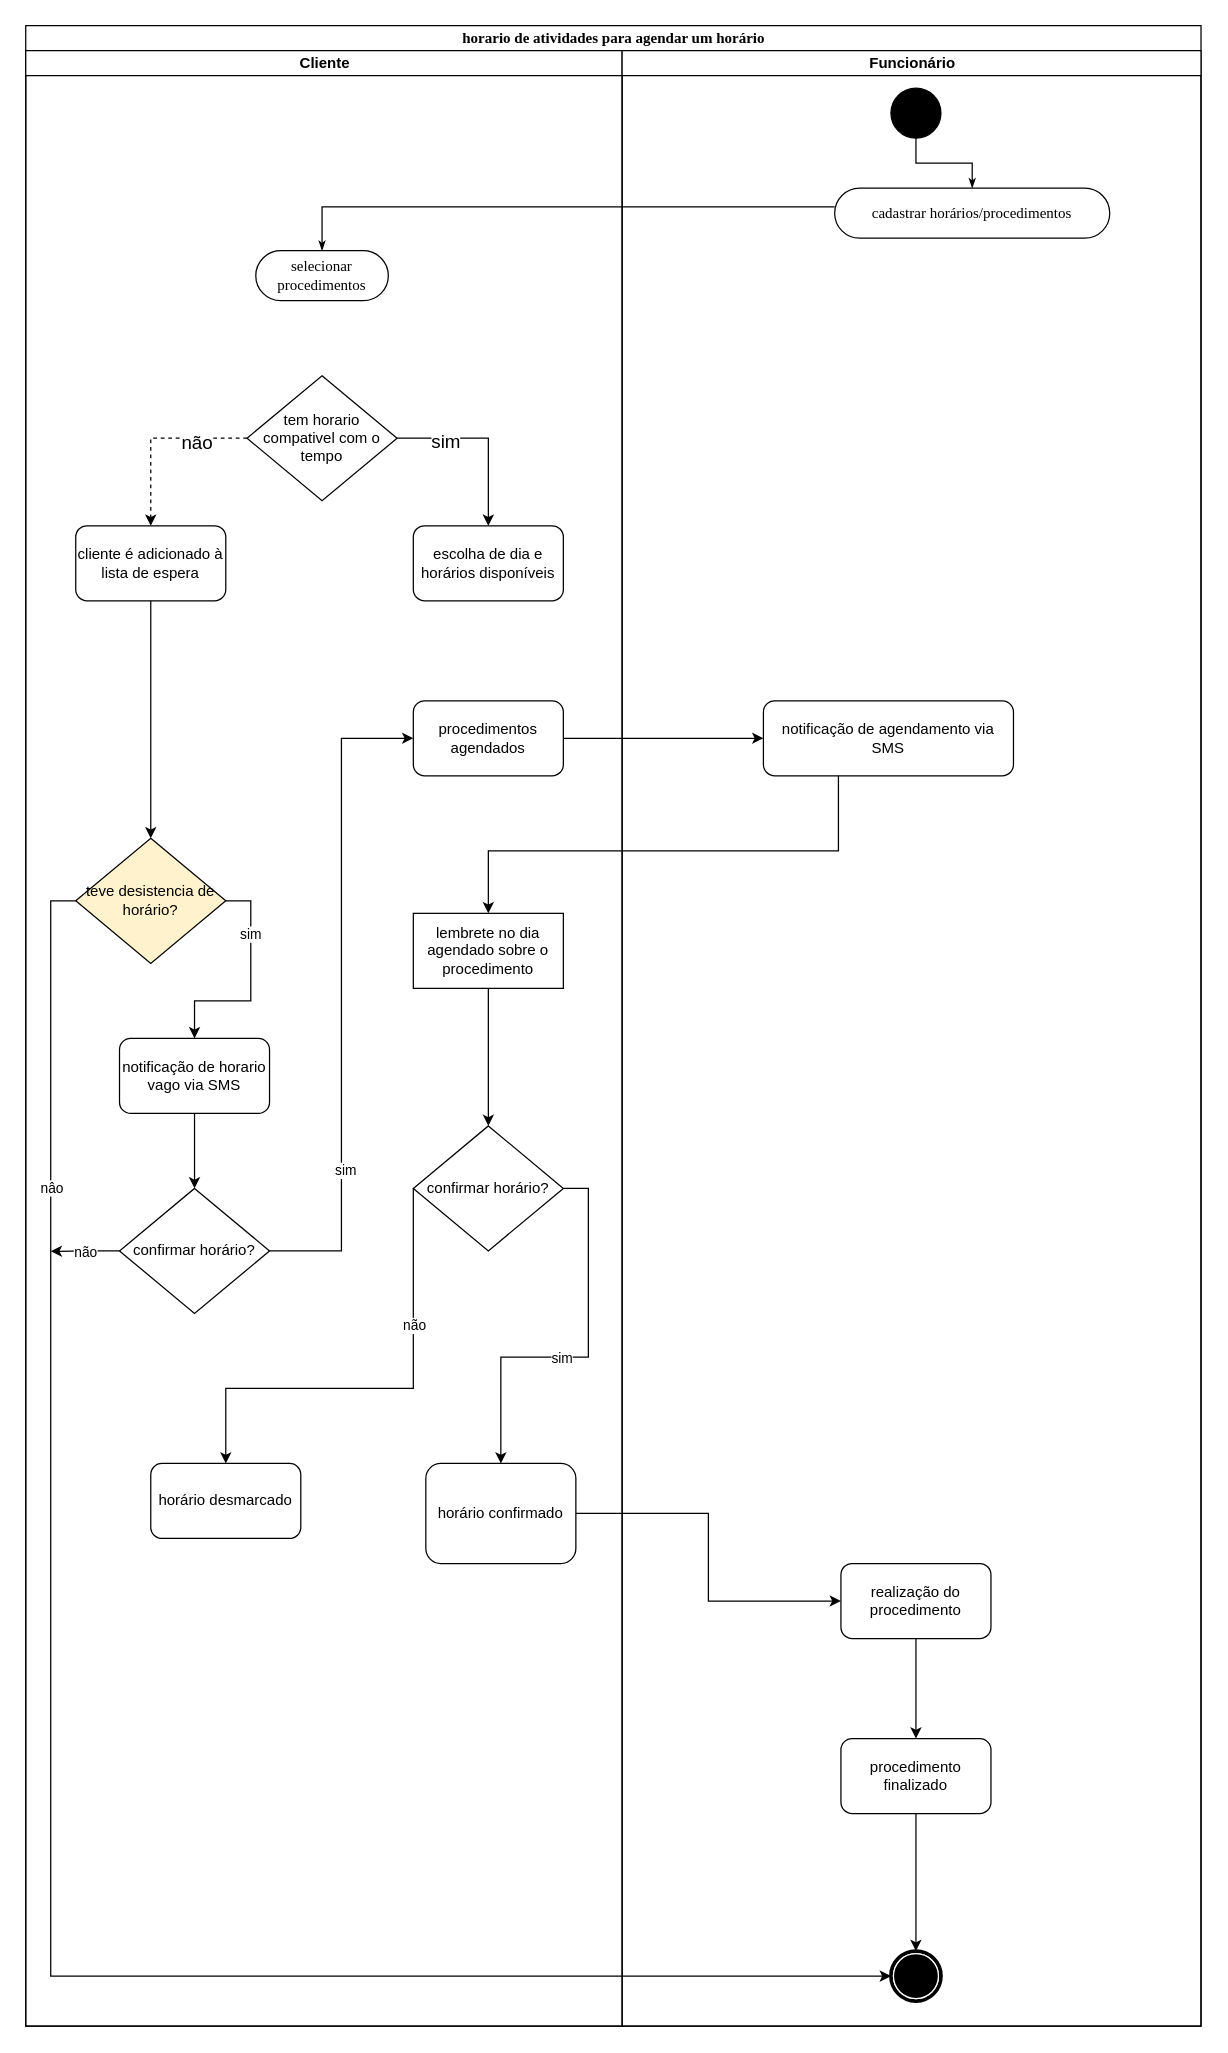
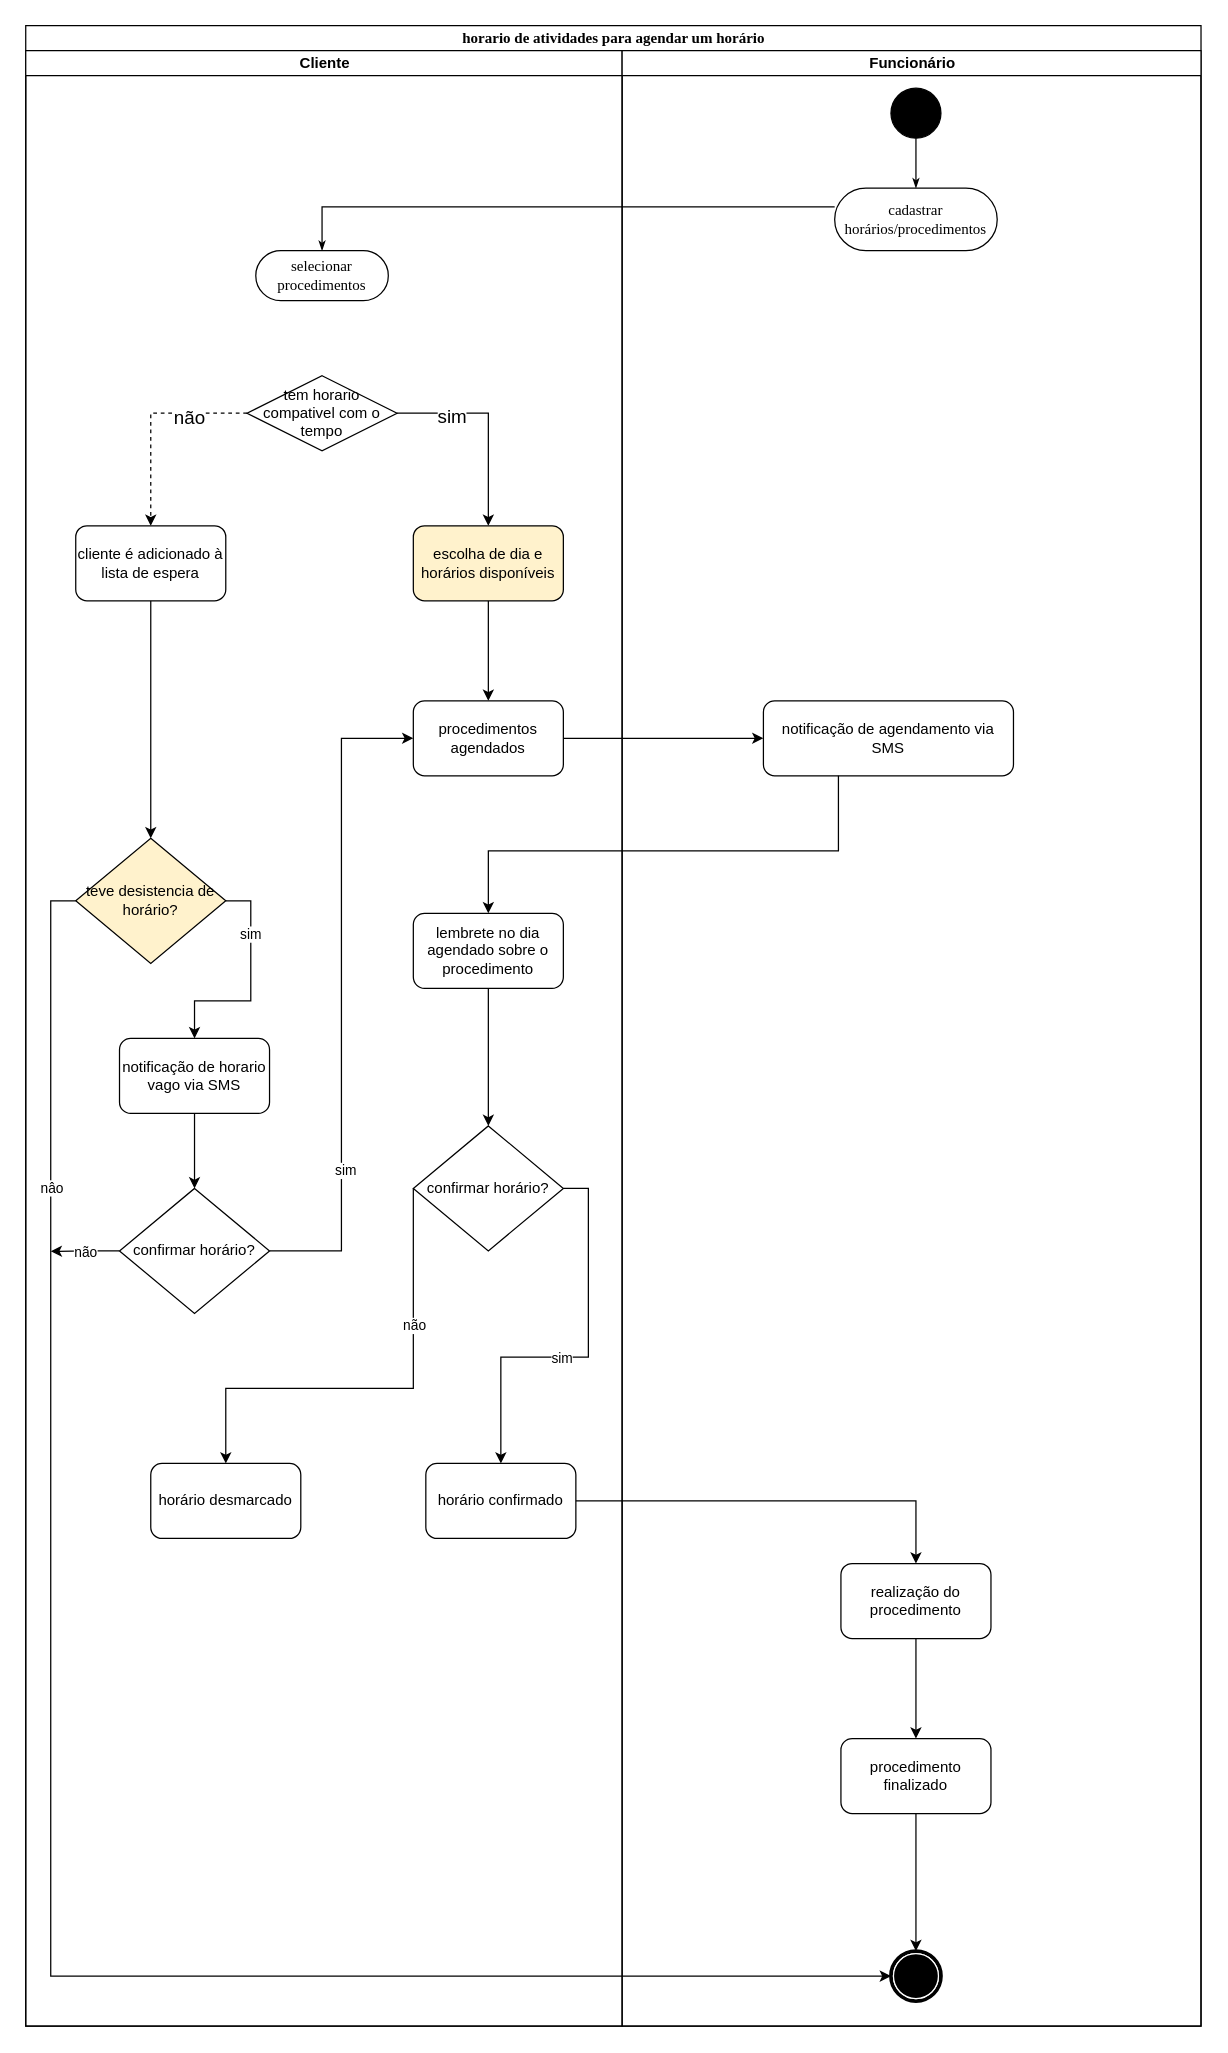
node "cadastrar horários/procedimentos": size 275x50 -> 163x63
node "tem horario compativel com o tempo": size 150x125 -> 150x75
node "escolha de dia e horários disponíveis": fillcolor #ffffff -> #fff2cc
edge "escolha de dia e horários disponíveis" -> "procedimentos agendados": added
node "lembrete no dia agendado sobre o procedimento": shape rectangle -> rounded rectangle
node "horário confirmado": size 150x100 -> 150x75
